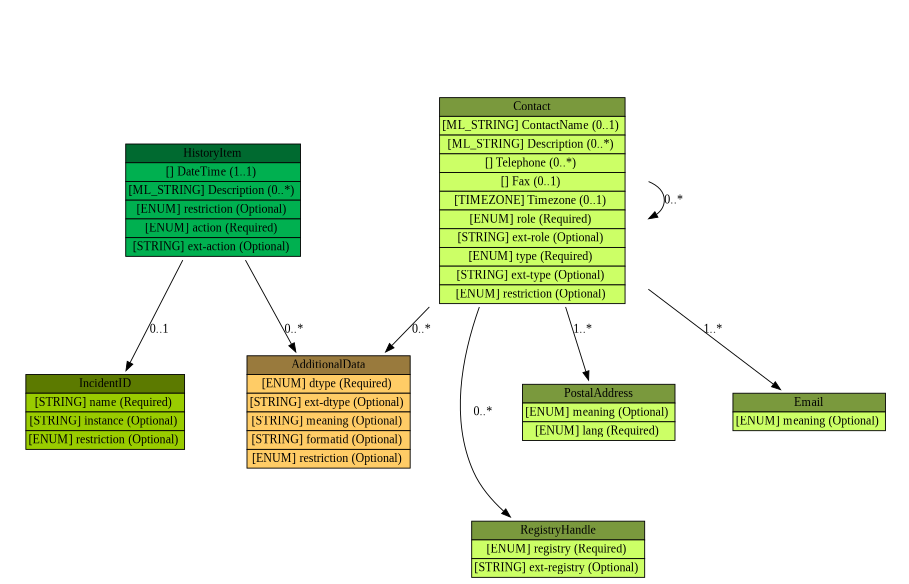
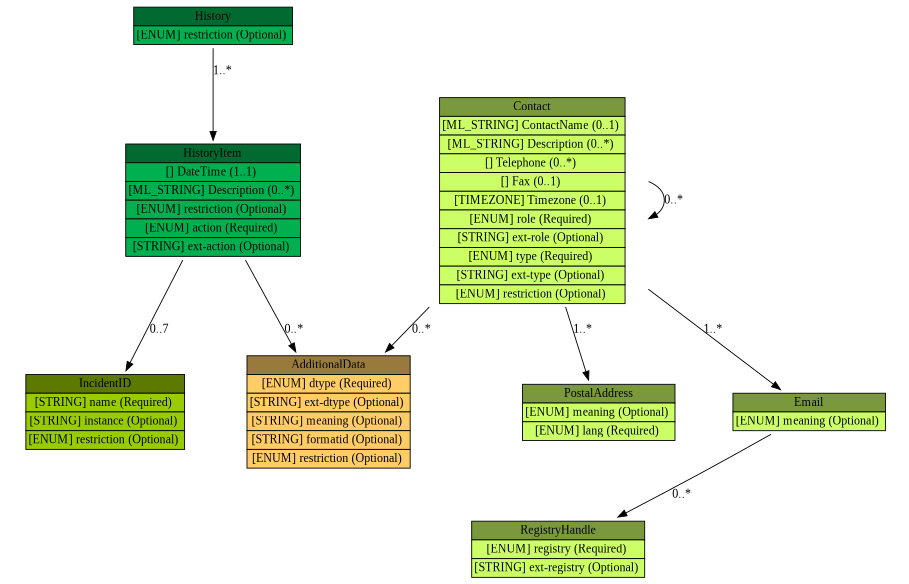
node "History": added
edge "HistoryItem" -> "IncidentID": label "0..1" -> "0..7"
edge "Contact" -> "RegistryHandle": now "Email" -> "RegistryHandle"
